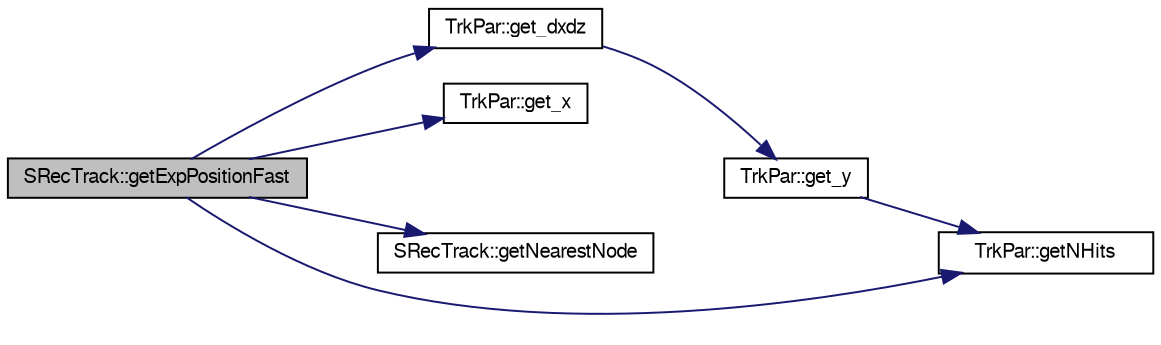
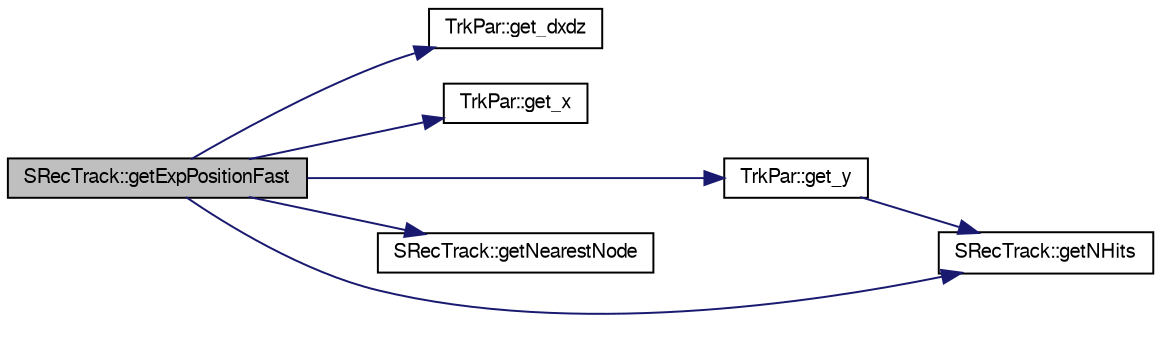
edge "TrkPar::get_dxdz" -> "TrkPar::get_y": now "SRecTrack::getExpPositionFast" -> "TrkPar::get_y"
node "TrkPar::getNHits": label "TrkPar::getNHits" -> "SRecTrack::getNHits"
